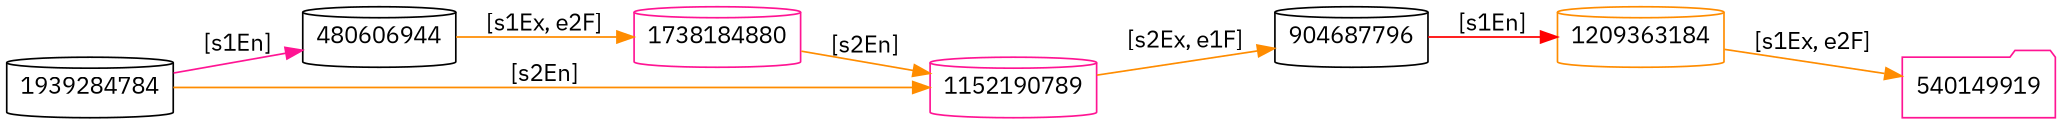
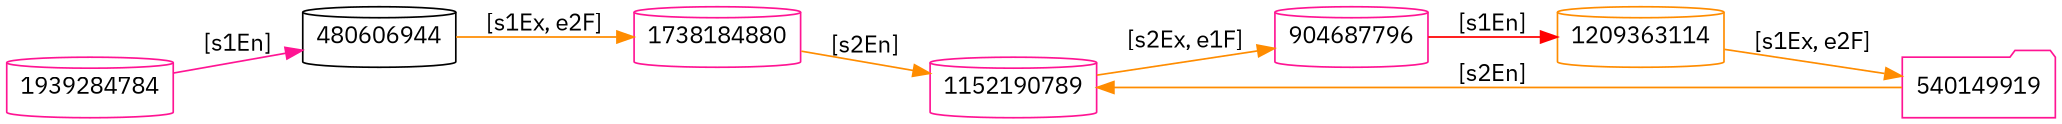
node "904687796": color black -> deeppink
node "1209363184": label "1209363184" -> "1209363114"
node "1939284784": color black -> deeppink
edge "1939284784" -> "1152190789": now "540149919" -> "1152190789"
